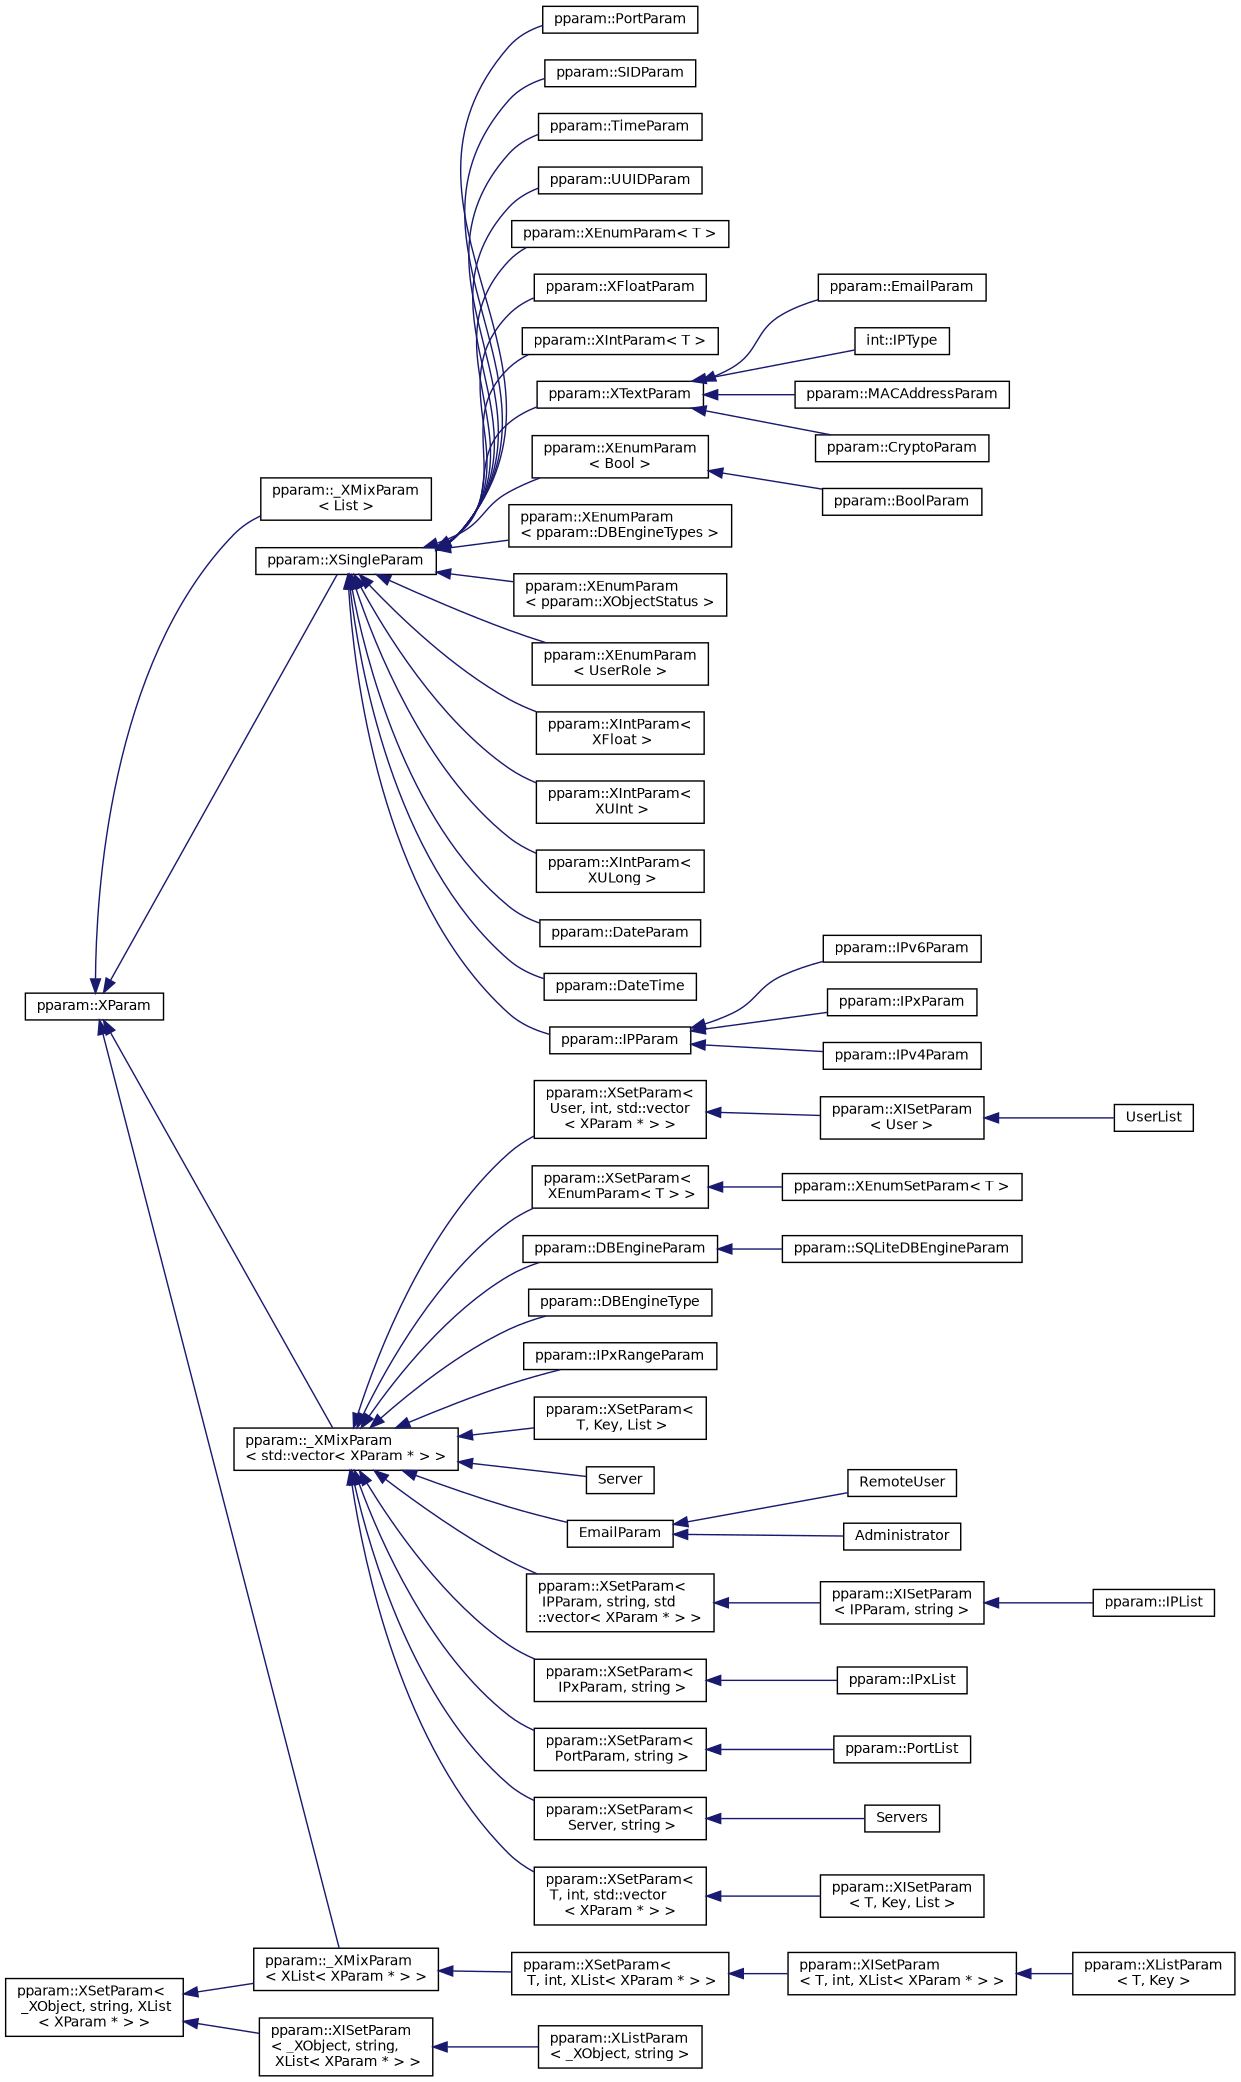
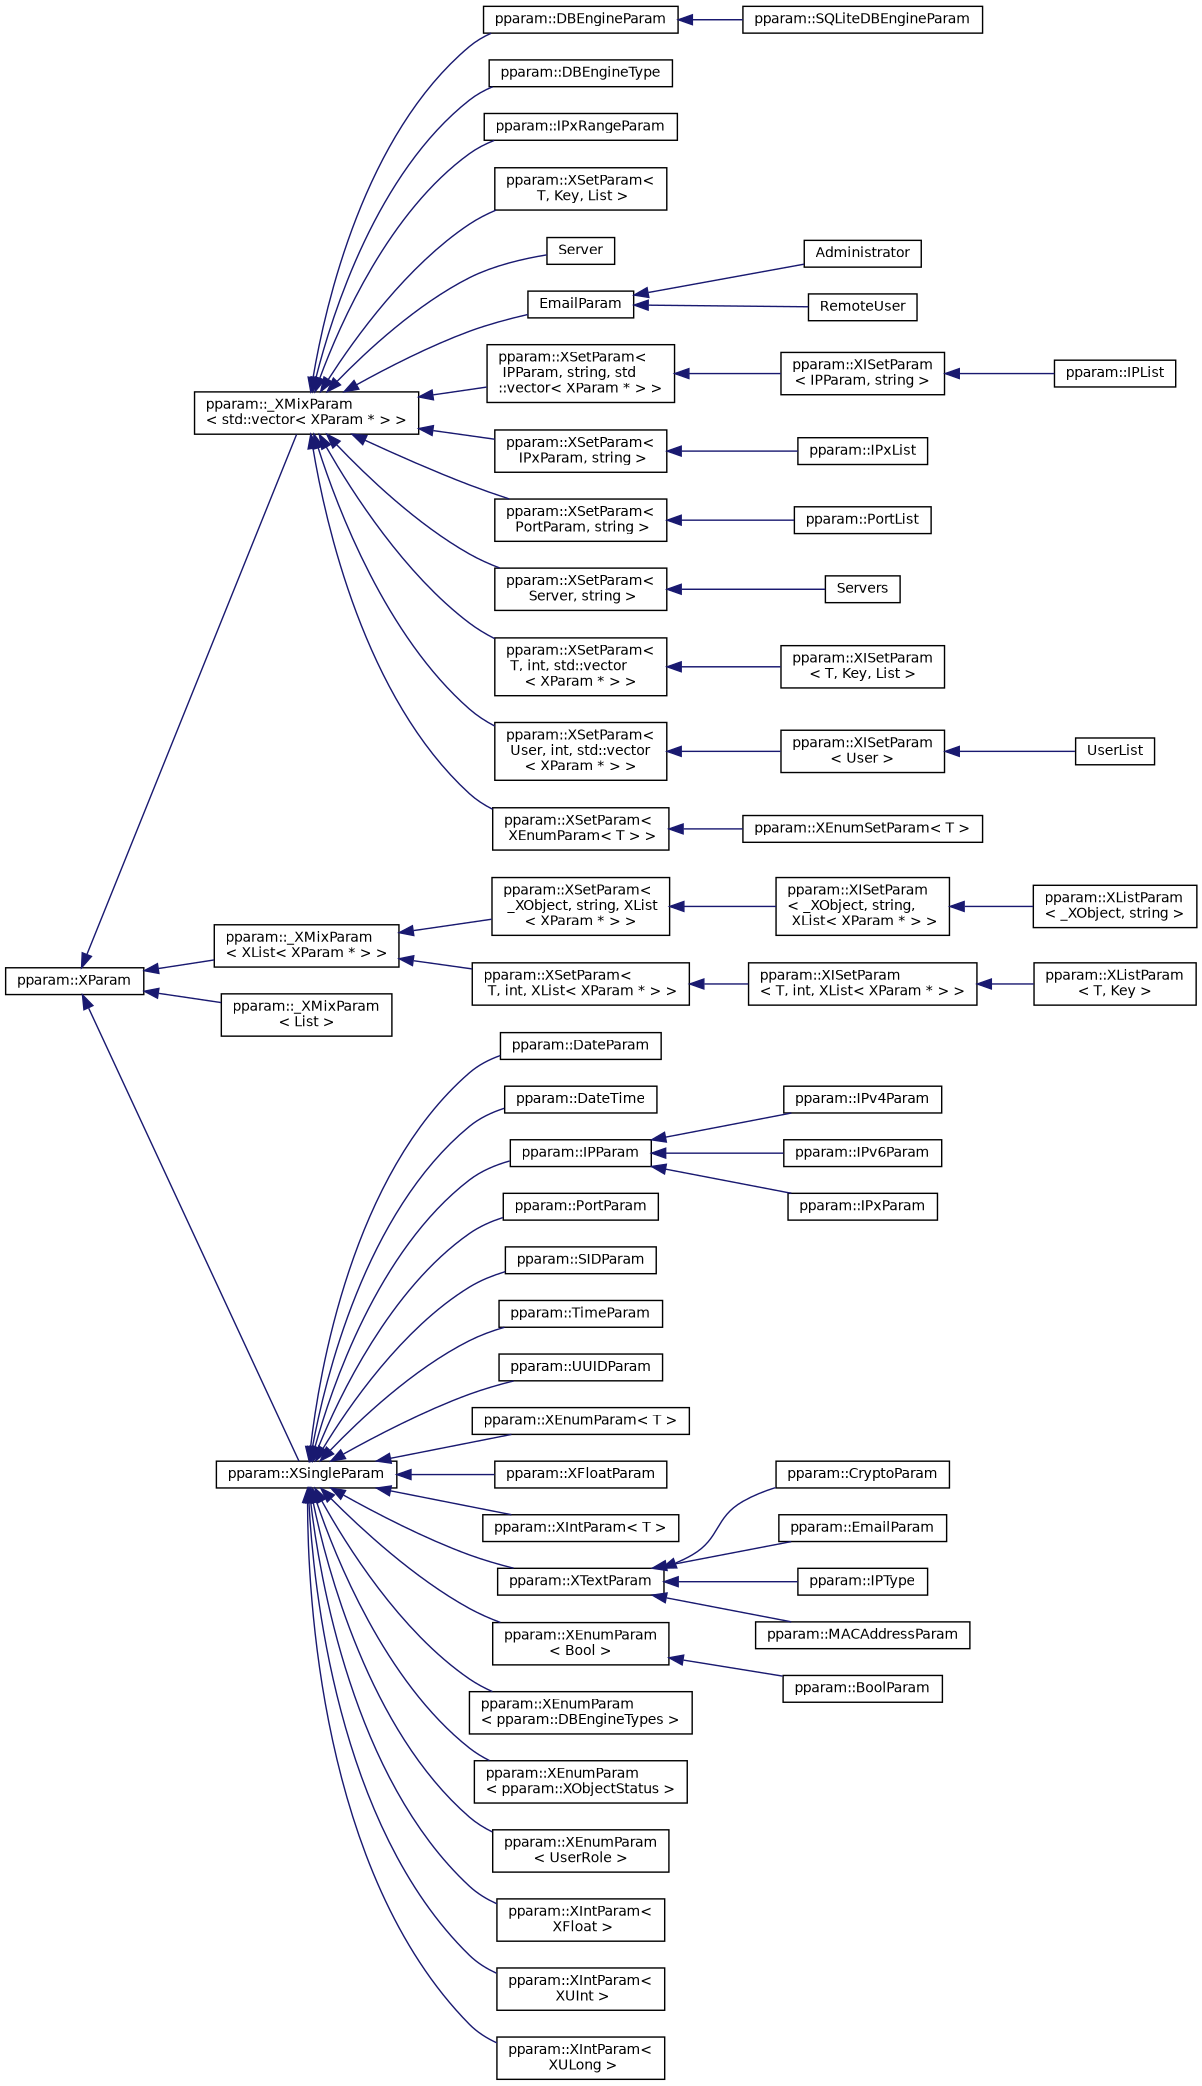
node "int::IPType": label "int::IPType" -> "pparam::IPType"
edge "pparam::_XMixParam < XList< XParam * > >" -> "pparam::XSetParam< _XObject, string, XList < XParam * > >": reversed
